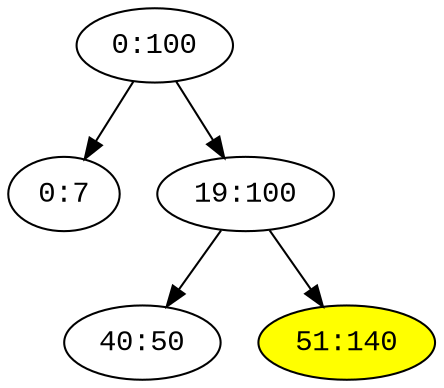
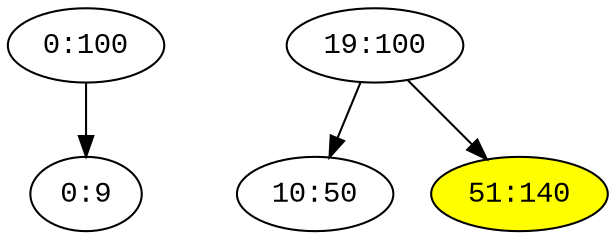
edge "0:100" -> "19:100": removed
node "0:7": label "0:7" -> "0:9"
node "40:50": label "40:50" -> "10:50"
